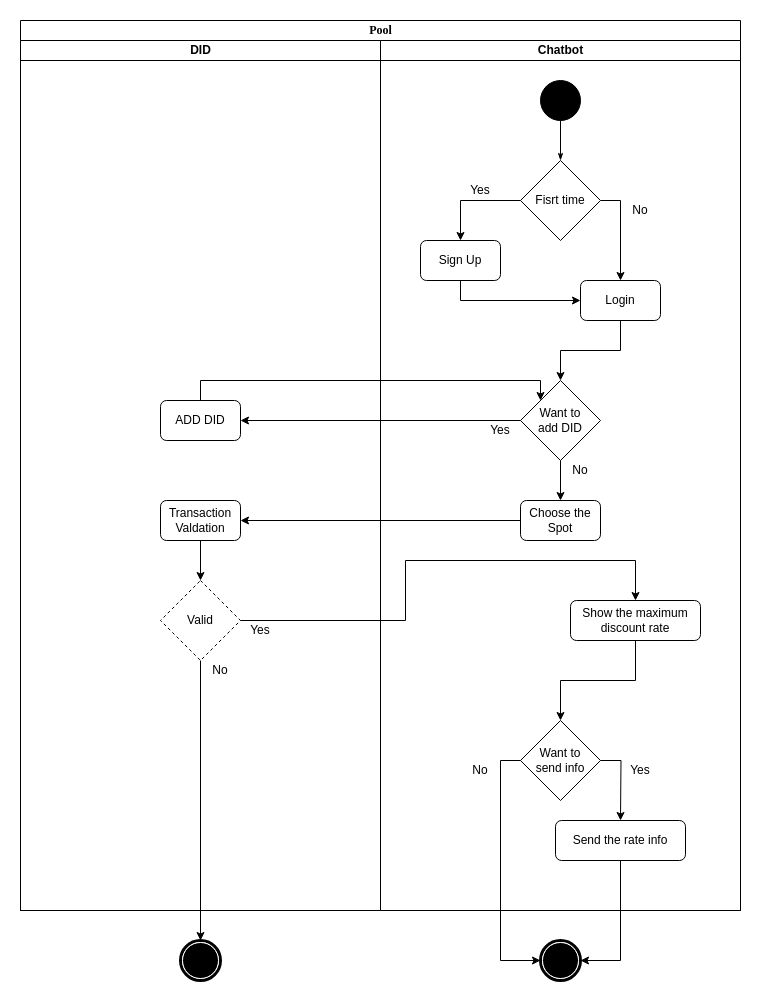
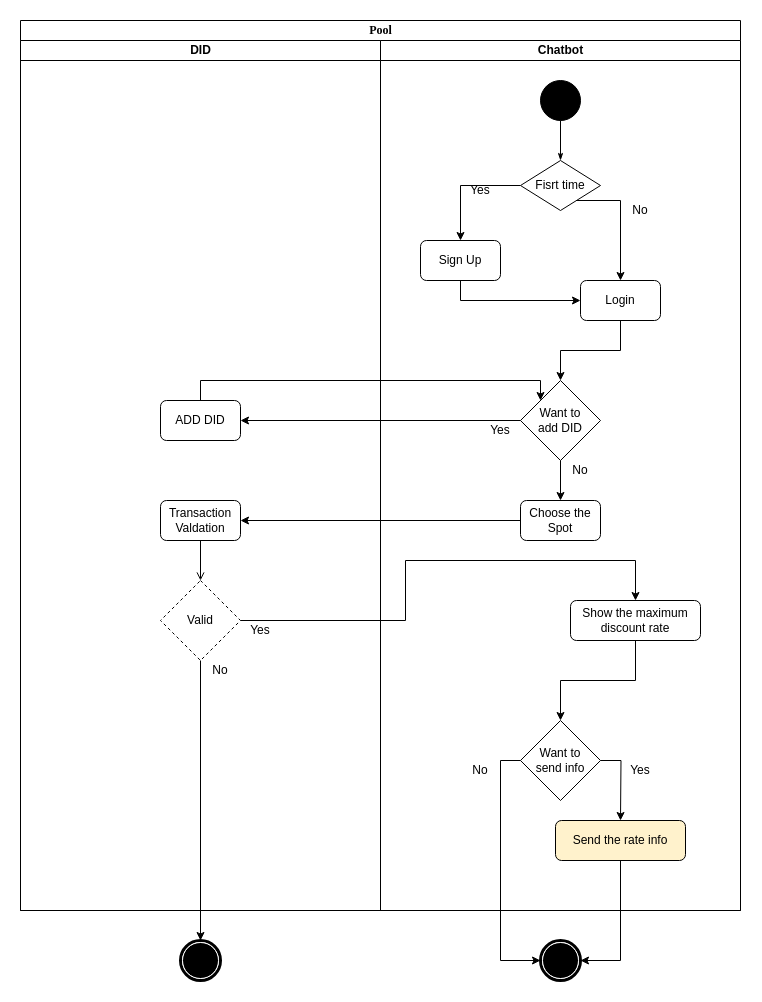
node "Fisrt time": size 80x80 -> 80x50
edge "Transaction Valdation" -> "Valid": arrowhead classic -> open
node "Send the rate info": fillcolor #ffffff -> #fff2cc
